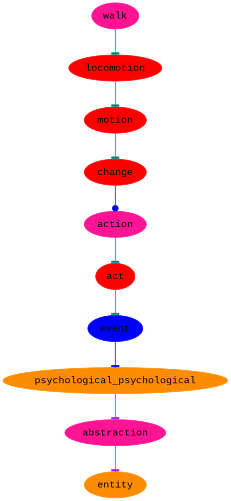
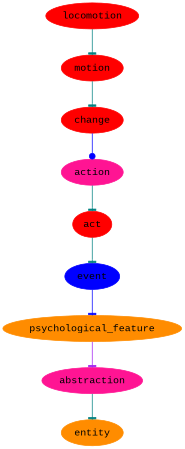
node "walk": removed
node "psychological_psychological": label "psychological_psychological" -> "psychological_feature"
edge "abstraction" -> "entity": color purple -> teal
